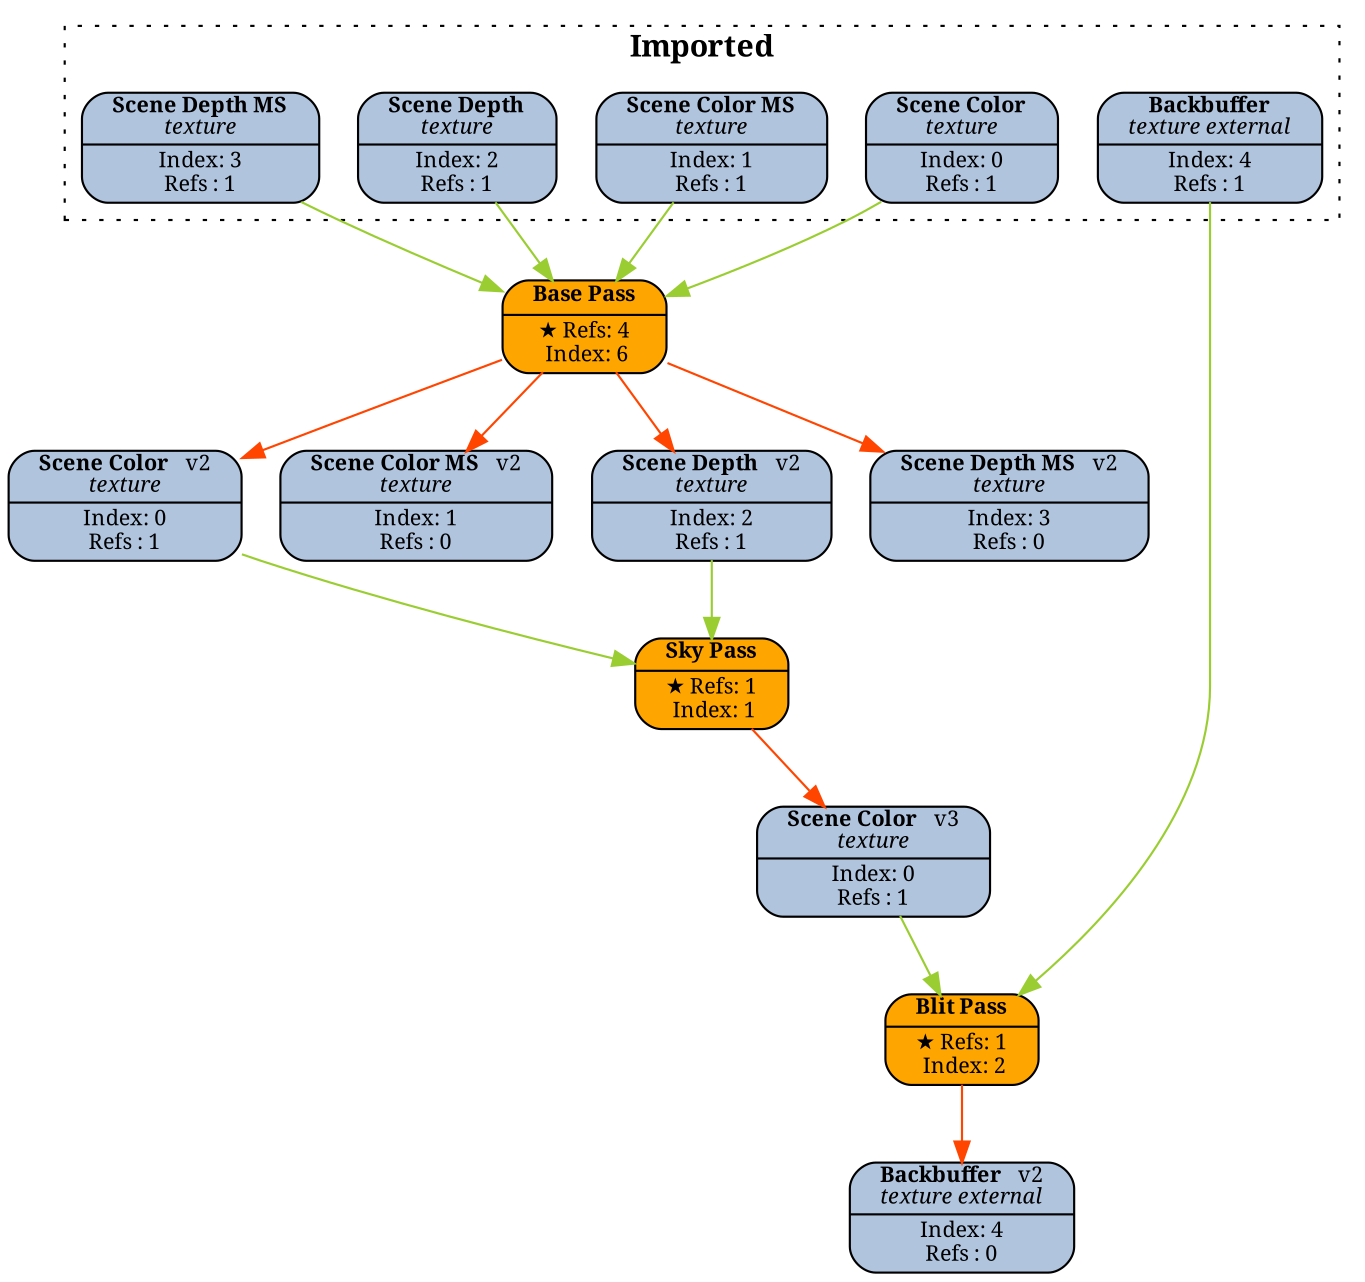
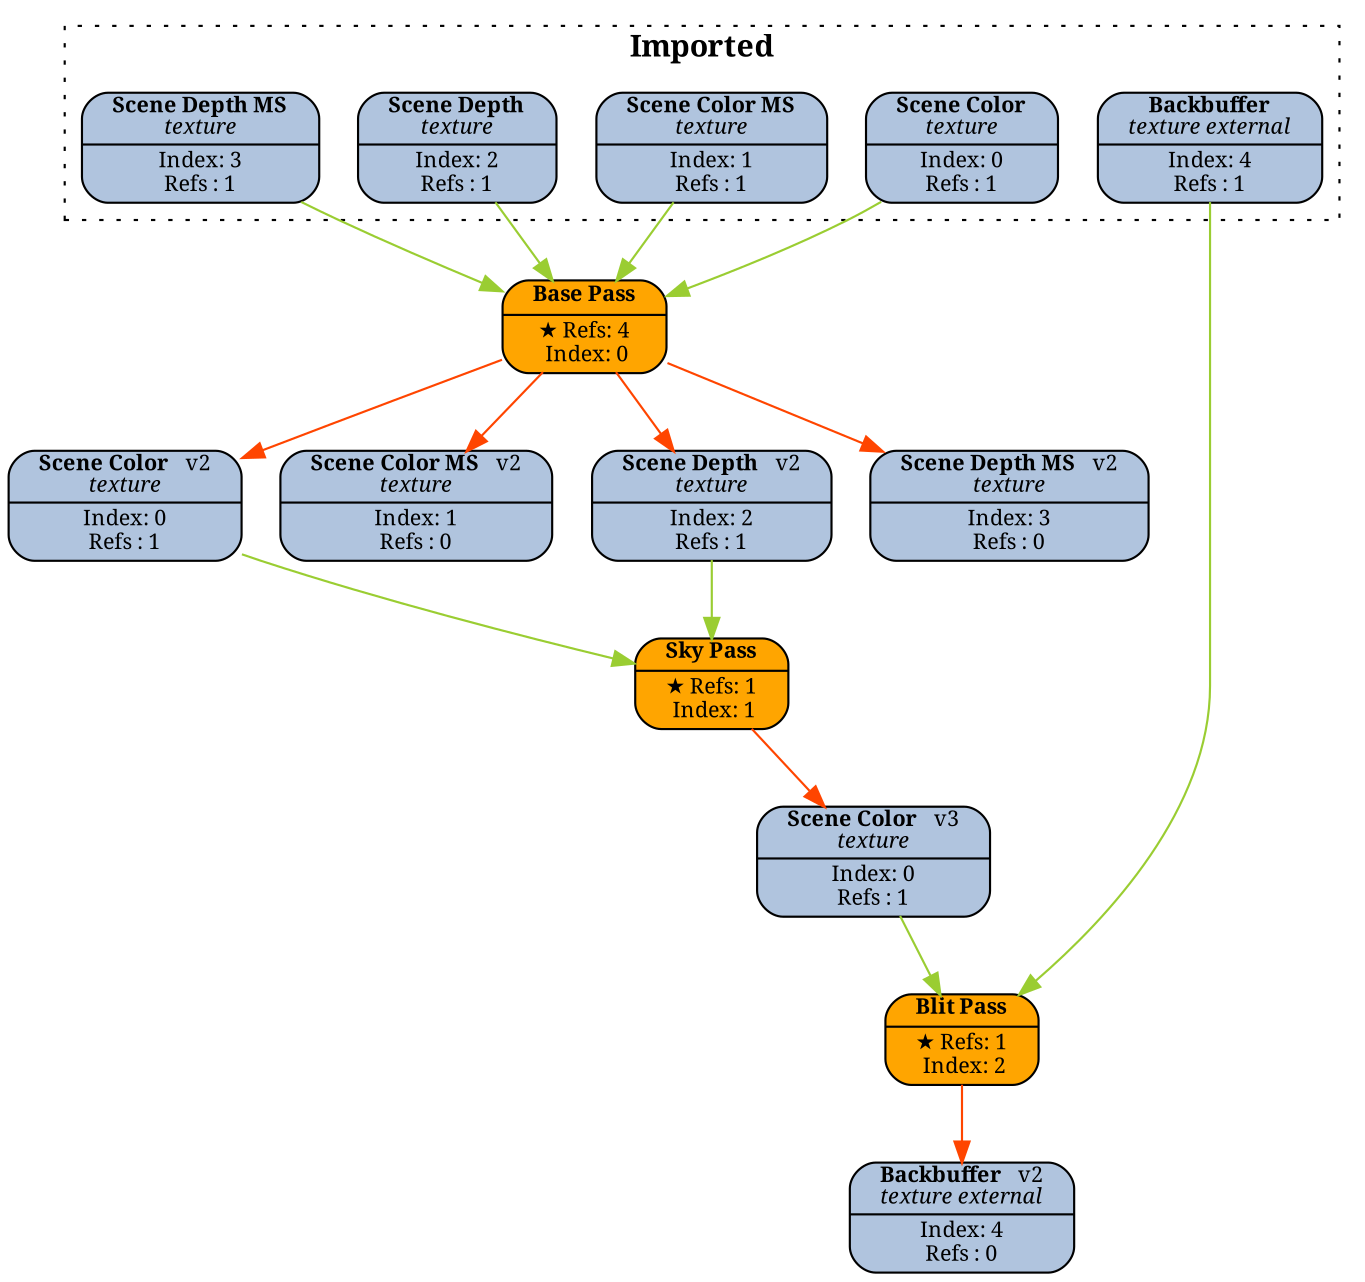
node "Base Pass": text "Index: 6" -> "Index: 0"
